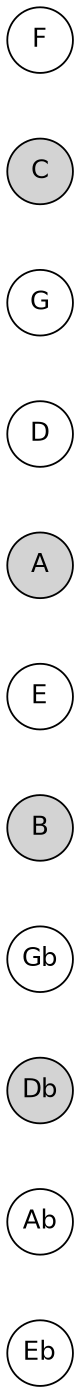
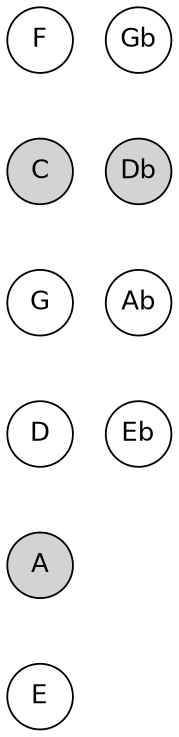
node "B": removed
